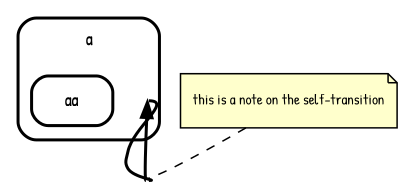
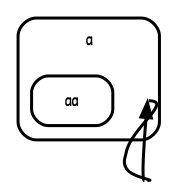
node "this is a note on the self-transition": removed
